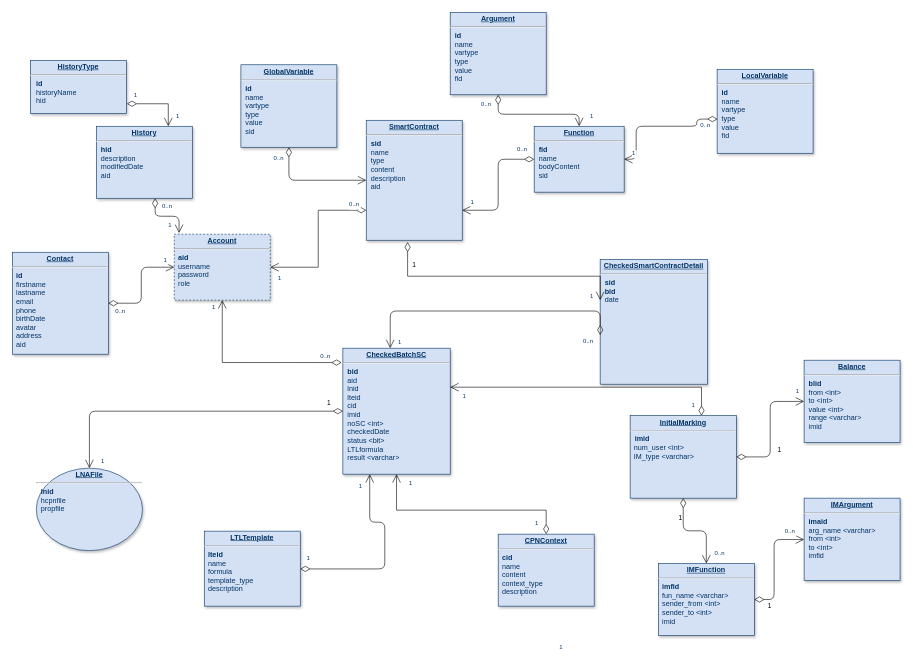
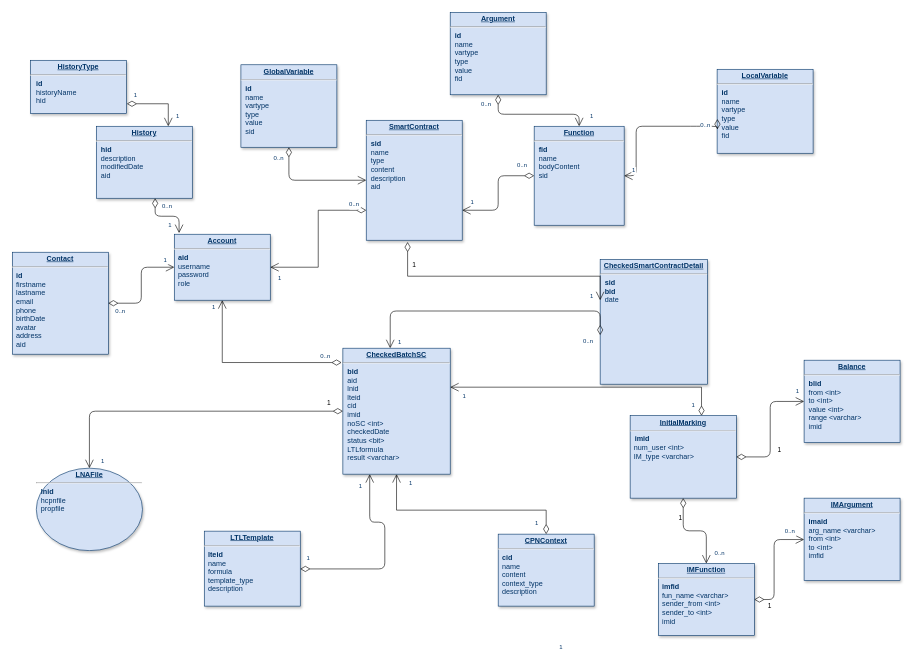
node "Function fid name bodyContent sid": size 90x66 -> 90x99
node "Account aid username password role": style dashed -> solid
